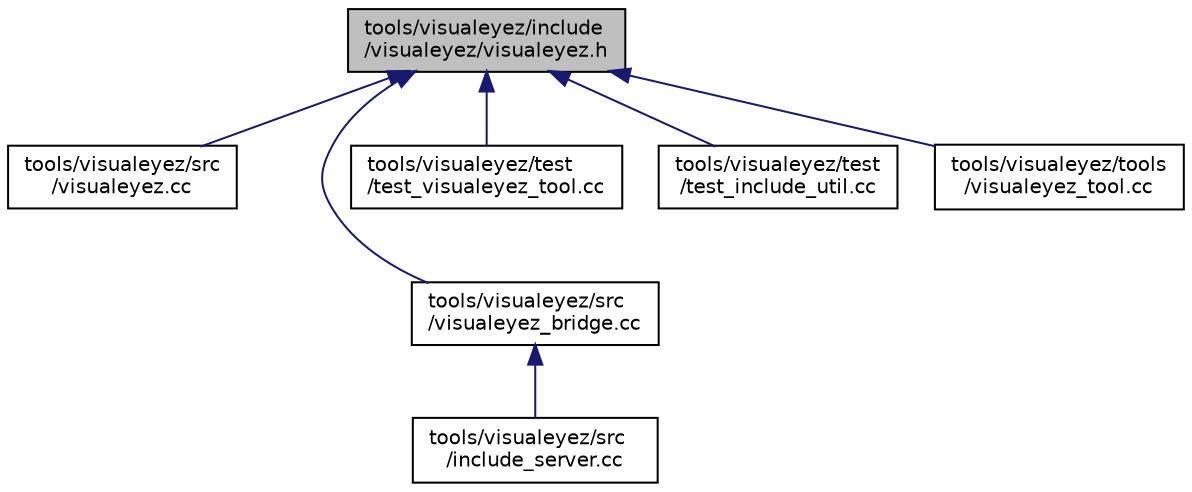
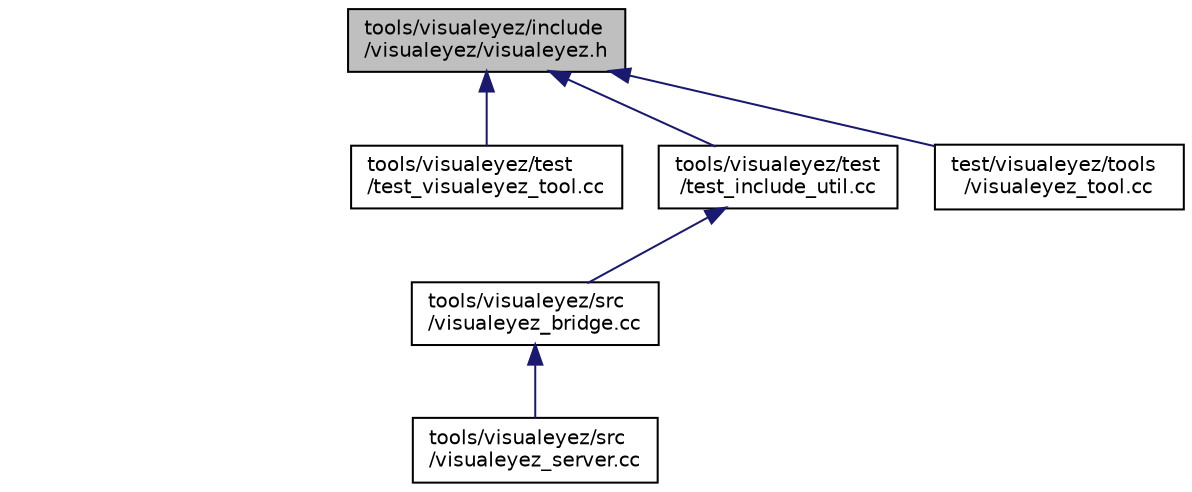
node "tools/visualeyez/src /visualeyez.cc": removed
node "tools/visualeyez/tools /visualeyez_tool.cc": label "tools/visualeyez/tools /visualeyez_tool.cc" -> "test/visualeyez/tools /visualeyez_tool.cc"
edge "tools/visualeyez/src /visualeyez_bridge.cc" -> "tools/visualeyez/include /visualeyez/visualeyez.h": now "tools/visualeyez/src /visualeyez_bridge.cc" -> "tools/visualeyez/test /test_include_util.cc"
node "tools/visualeyez/src /include_server.cc": label "tools/visualeyez/src /include_server.cc" -> "tools/visualeyez/src /visualeyez_server.cc"
